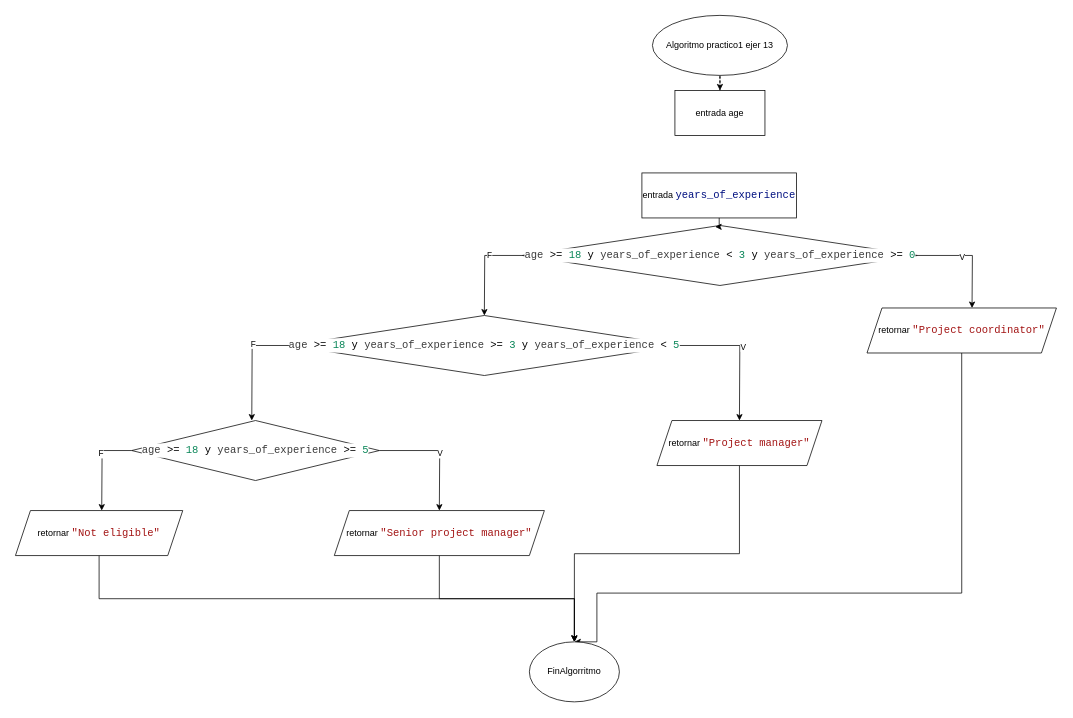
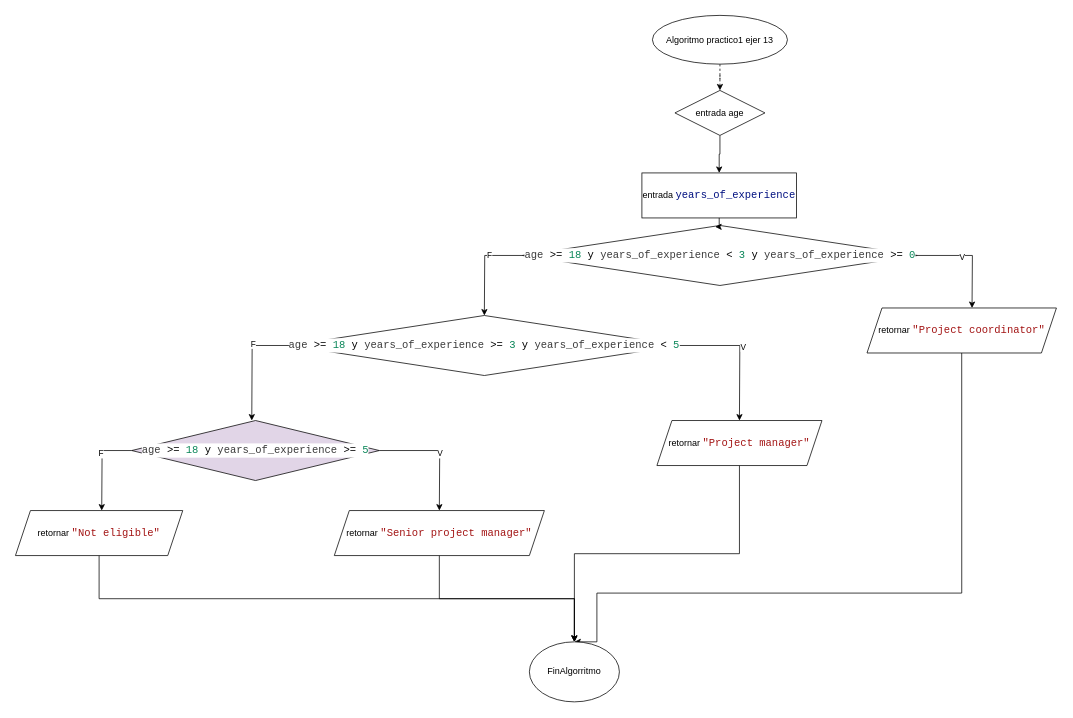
node "Algoritmo practico1 ejer 13": size 135x60 -> 135x49
node "entrada age": shape rectangle -> diamond
edge "entrada age" -> "entrada years_of_experience": added
node "age >= 18 y years_of_experience >= 5": fillcolor #ffffff -> #e1d5e7
